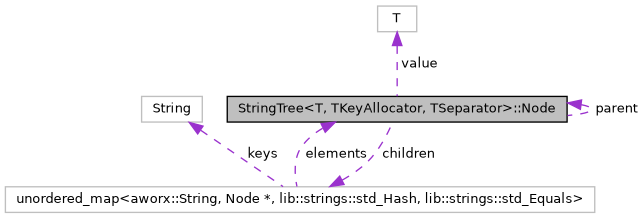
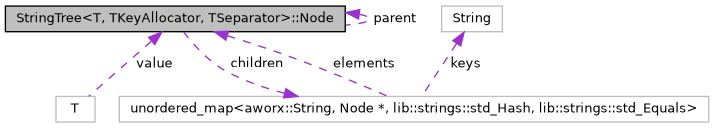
edge "StringTree<T, TKeyAllocator, TSeparator>::Node" -> "T": reversed
